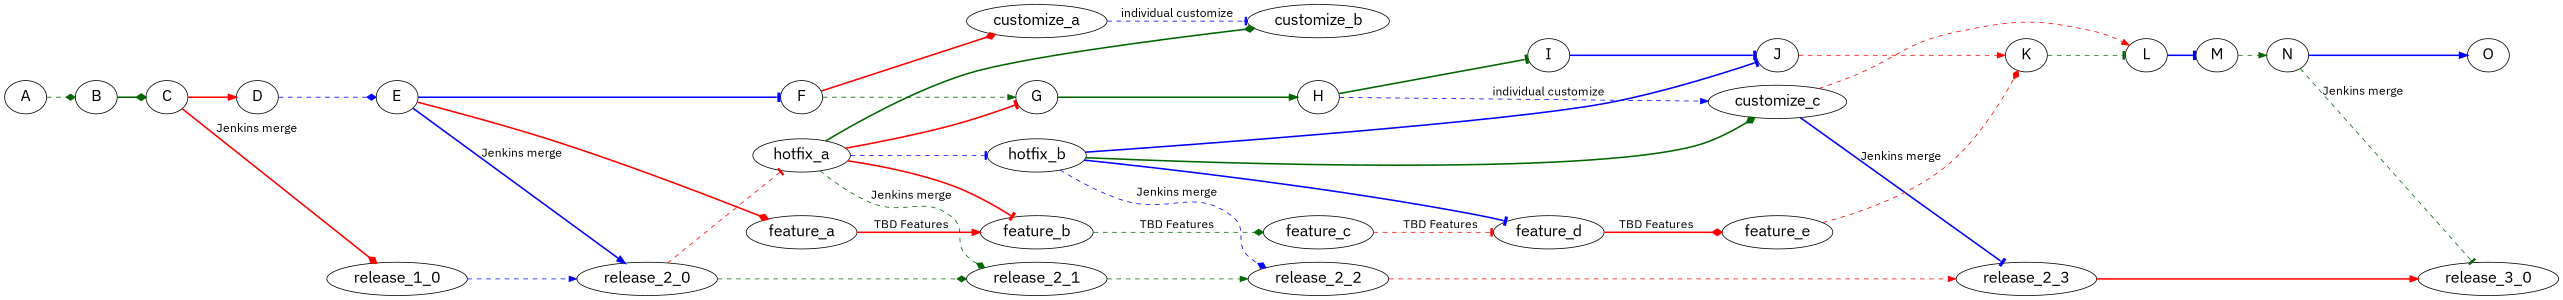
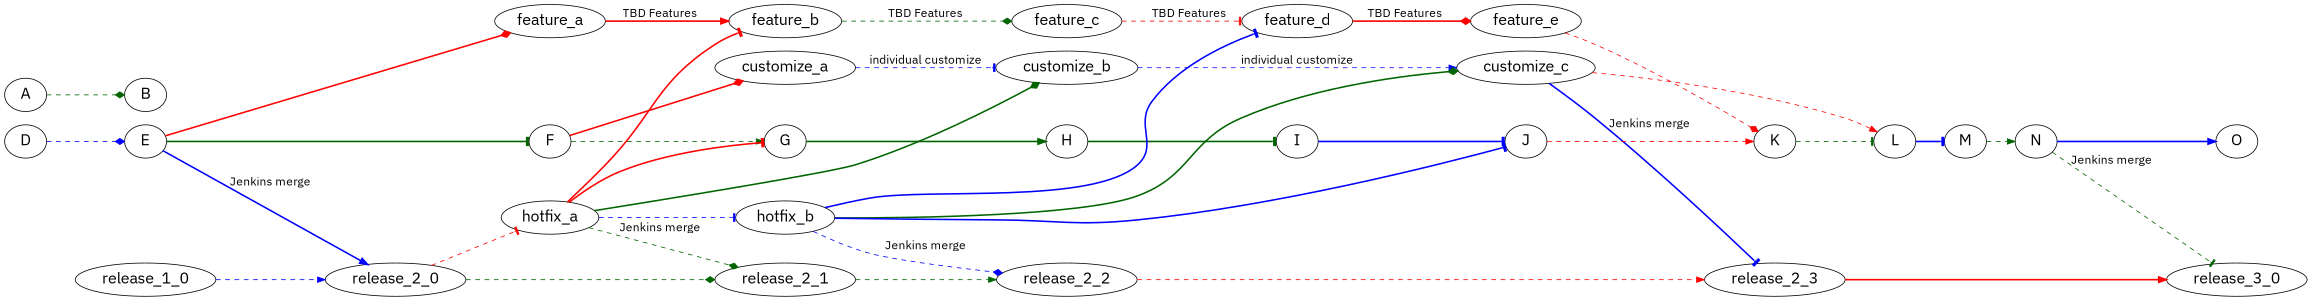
node "C": removed
edge "E" -> "F": color blue -> darkgreen
edge "H" -> "customize_c": now "customize_b" -> "customize_c"
